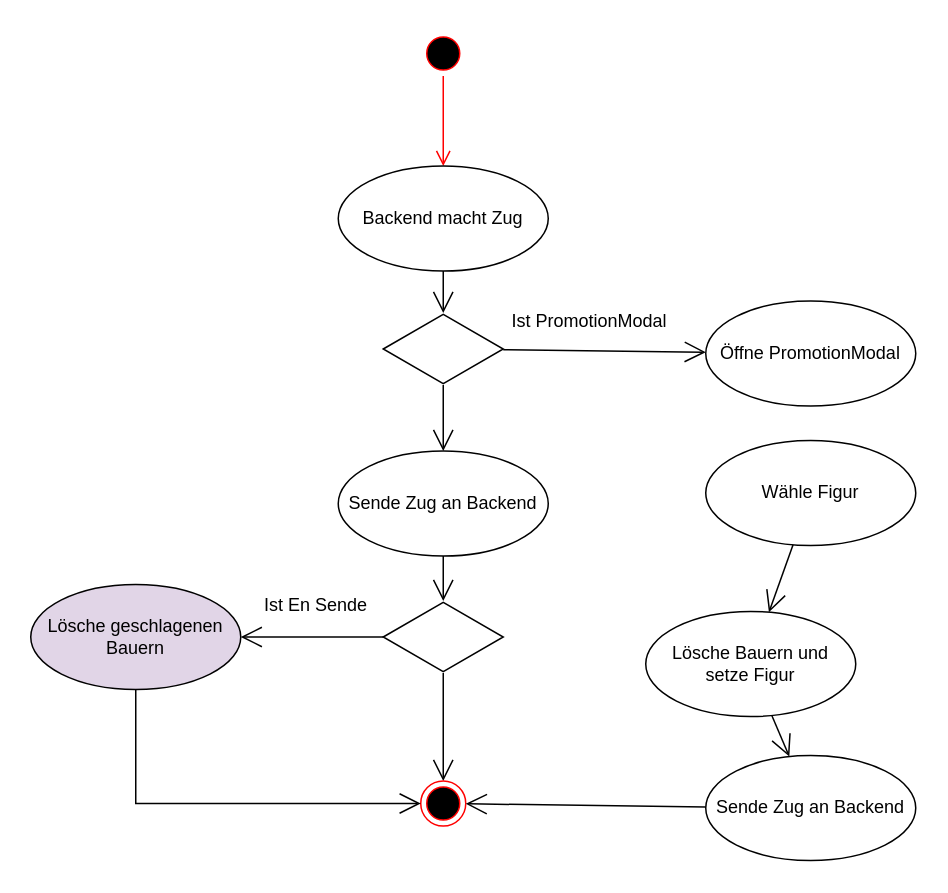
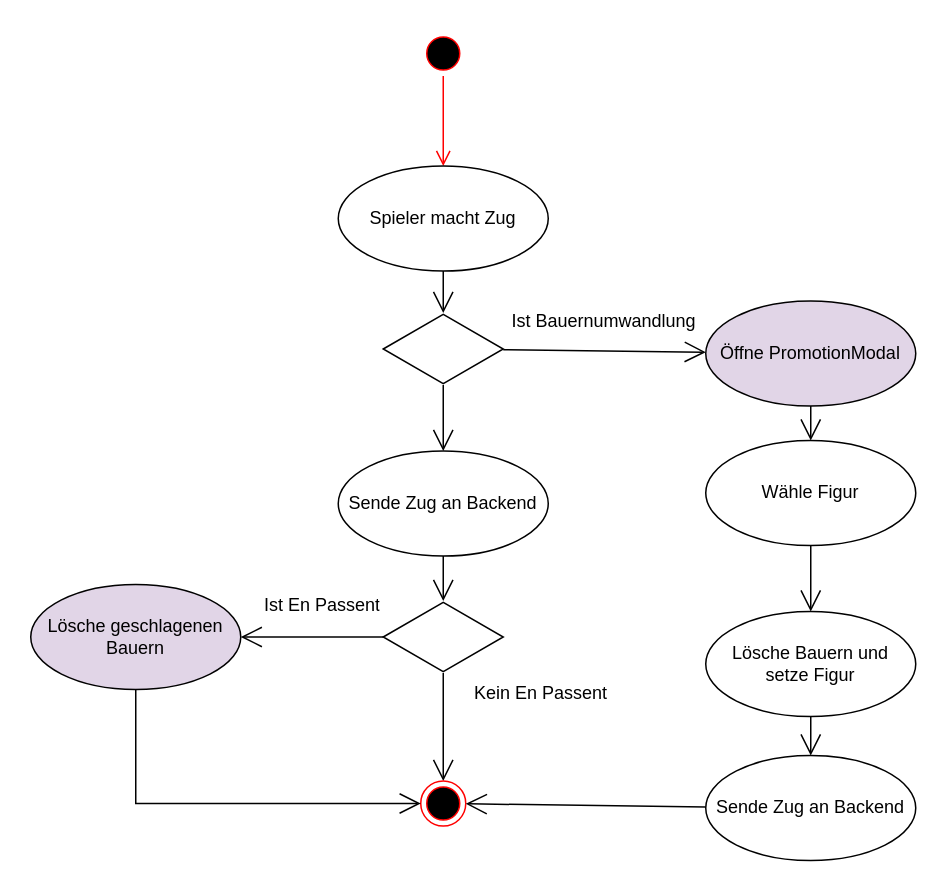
node "Backend macht Zug": label "Backend macht Zug" -> "Spieler macht Zug"
node "Ist PromotionModal": label "Ist PromotionModal" -> "Ist Bauernumwandlung"
node "Öffne PromotionModal": fillcolor #ffffff -> #e1d5e7
edge "Öffne PromotionModal" -> "Wähle Figur": added
node "Ist En Sende": label "Ist En Sende" -> "Ist En Passent"
node "Lösche Bauern und setze Figur": moved (751, 664) -> (811, 664)
node "Kein En Passent": added
